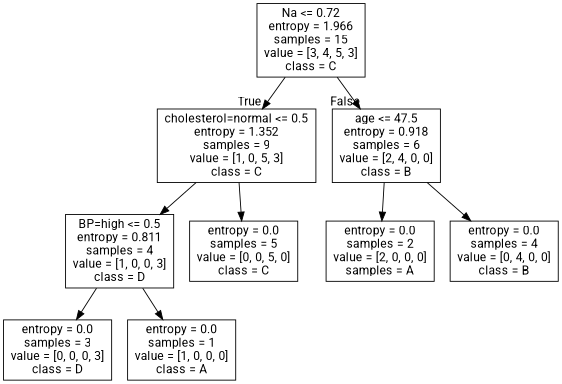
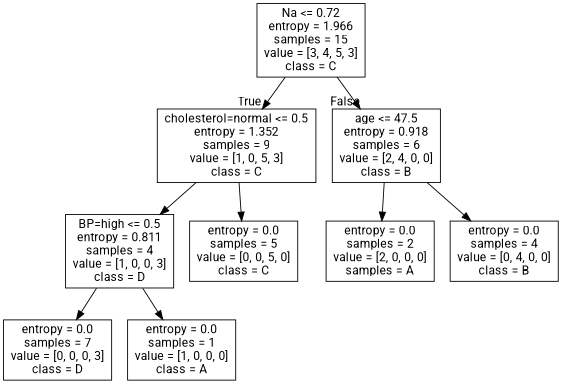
node "entropy = 0.0 samples = 3 value = [0, 0, 0, 3] class = D": label "entropy = 0.0 samples = 3 value = [0, 0, 0, 3] class = D" -> "entropy = 0.0 samples = 7 value = [0, 0, 0, 3] class = D"
